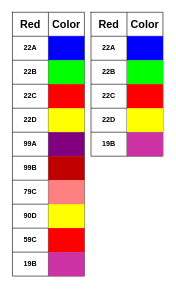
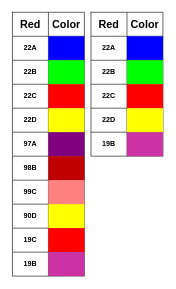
node "99A": label "99A" -> "97A"
node "99B": label "99B" -> "98B"
node "79C": label "79C" -> "99C"
node "59C": label "59C" -> "19C"
